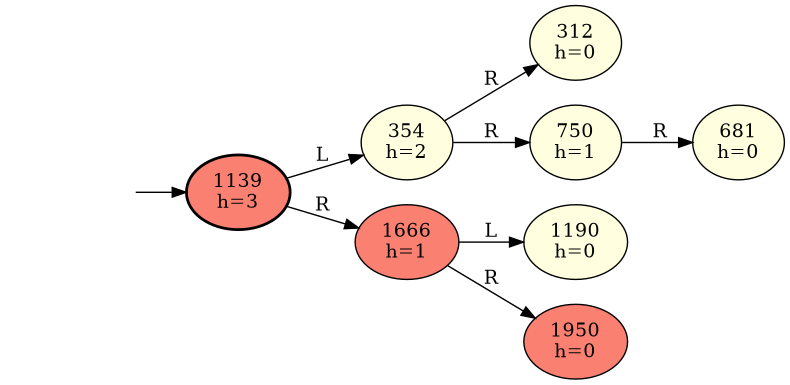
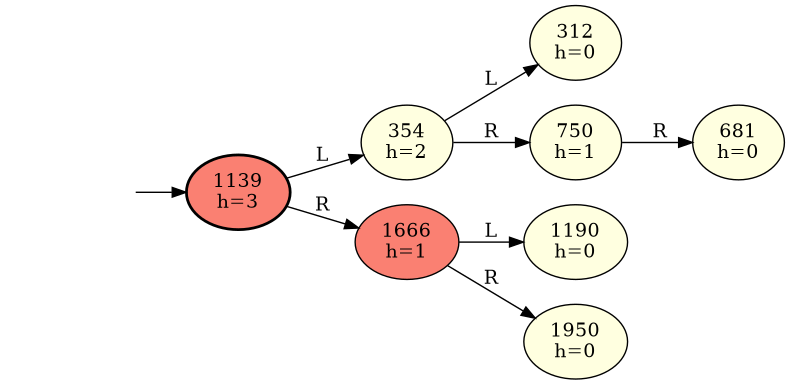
edge "354 h=2" -> "312 h=0": label "R" -> "L"
node "1950 h=0": fillcolor salmon -> lightyellow
